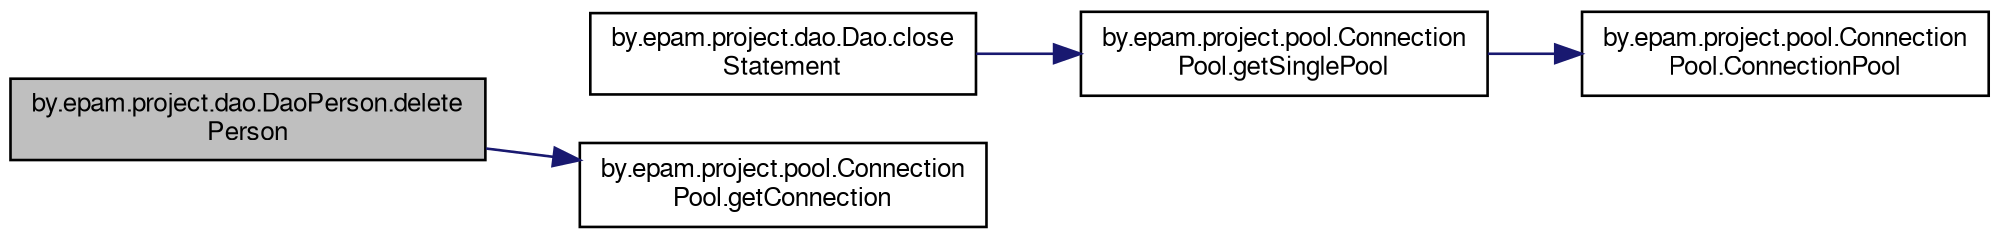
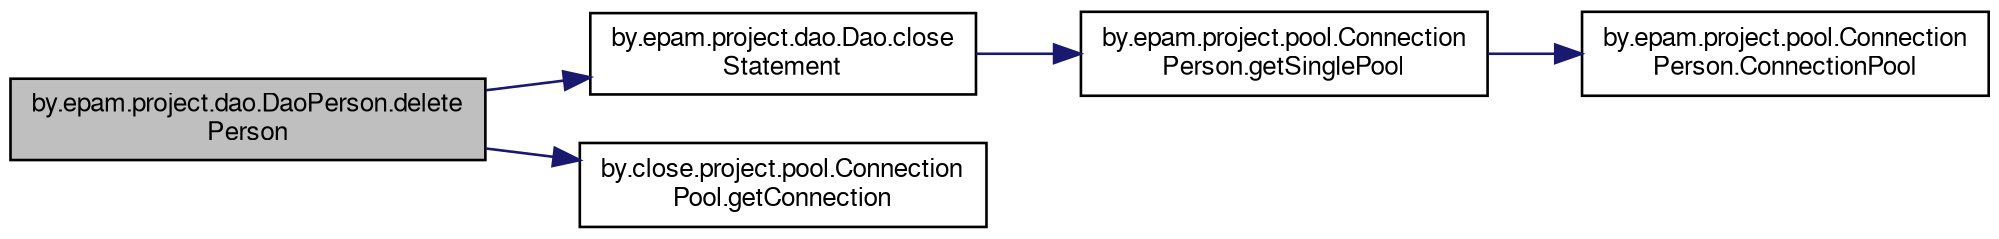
node "by.epam.project.pool.Connection Pool.getSinglePool": label "by.epam.project.pool.Connection Pool.getSinglePool" -> "by.epam.project.pool.Connection Person.getSinglePool"
node "by.epam.project.pool.Connection Pool.ConnectionPool": label "by.epam.project.pool.Connection Pool.ConnectionPool" -> "by.epam.project.pool.Connection Person.ConnectionPool"
edge "by.epam.project.dao.DaoPerson.delete Person" -> "by.epam.project.dao.Dao.close Statement": added
node "by.epam.project.pool.Connection Pool.getConnection": label "by.epam.project.pool.Connection Pool.getConnection" -> "by.close.project.pool.Connection Pool.getConnection"
